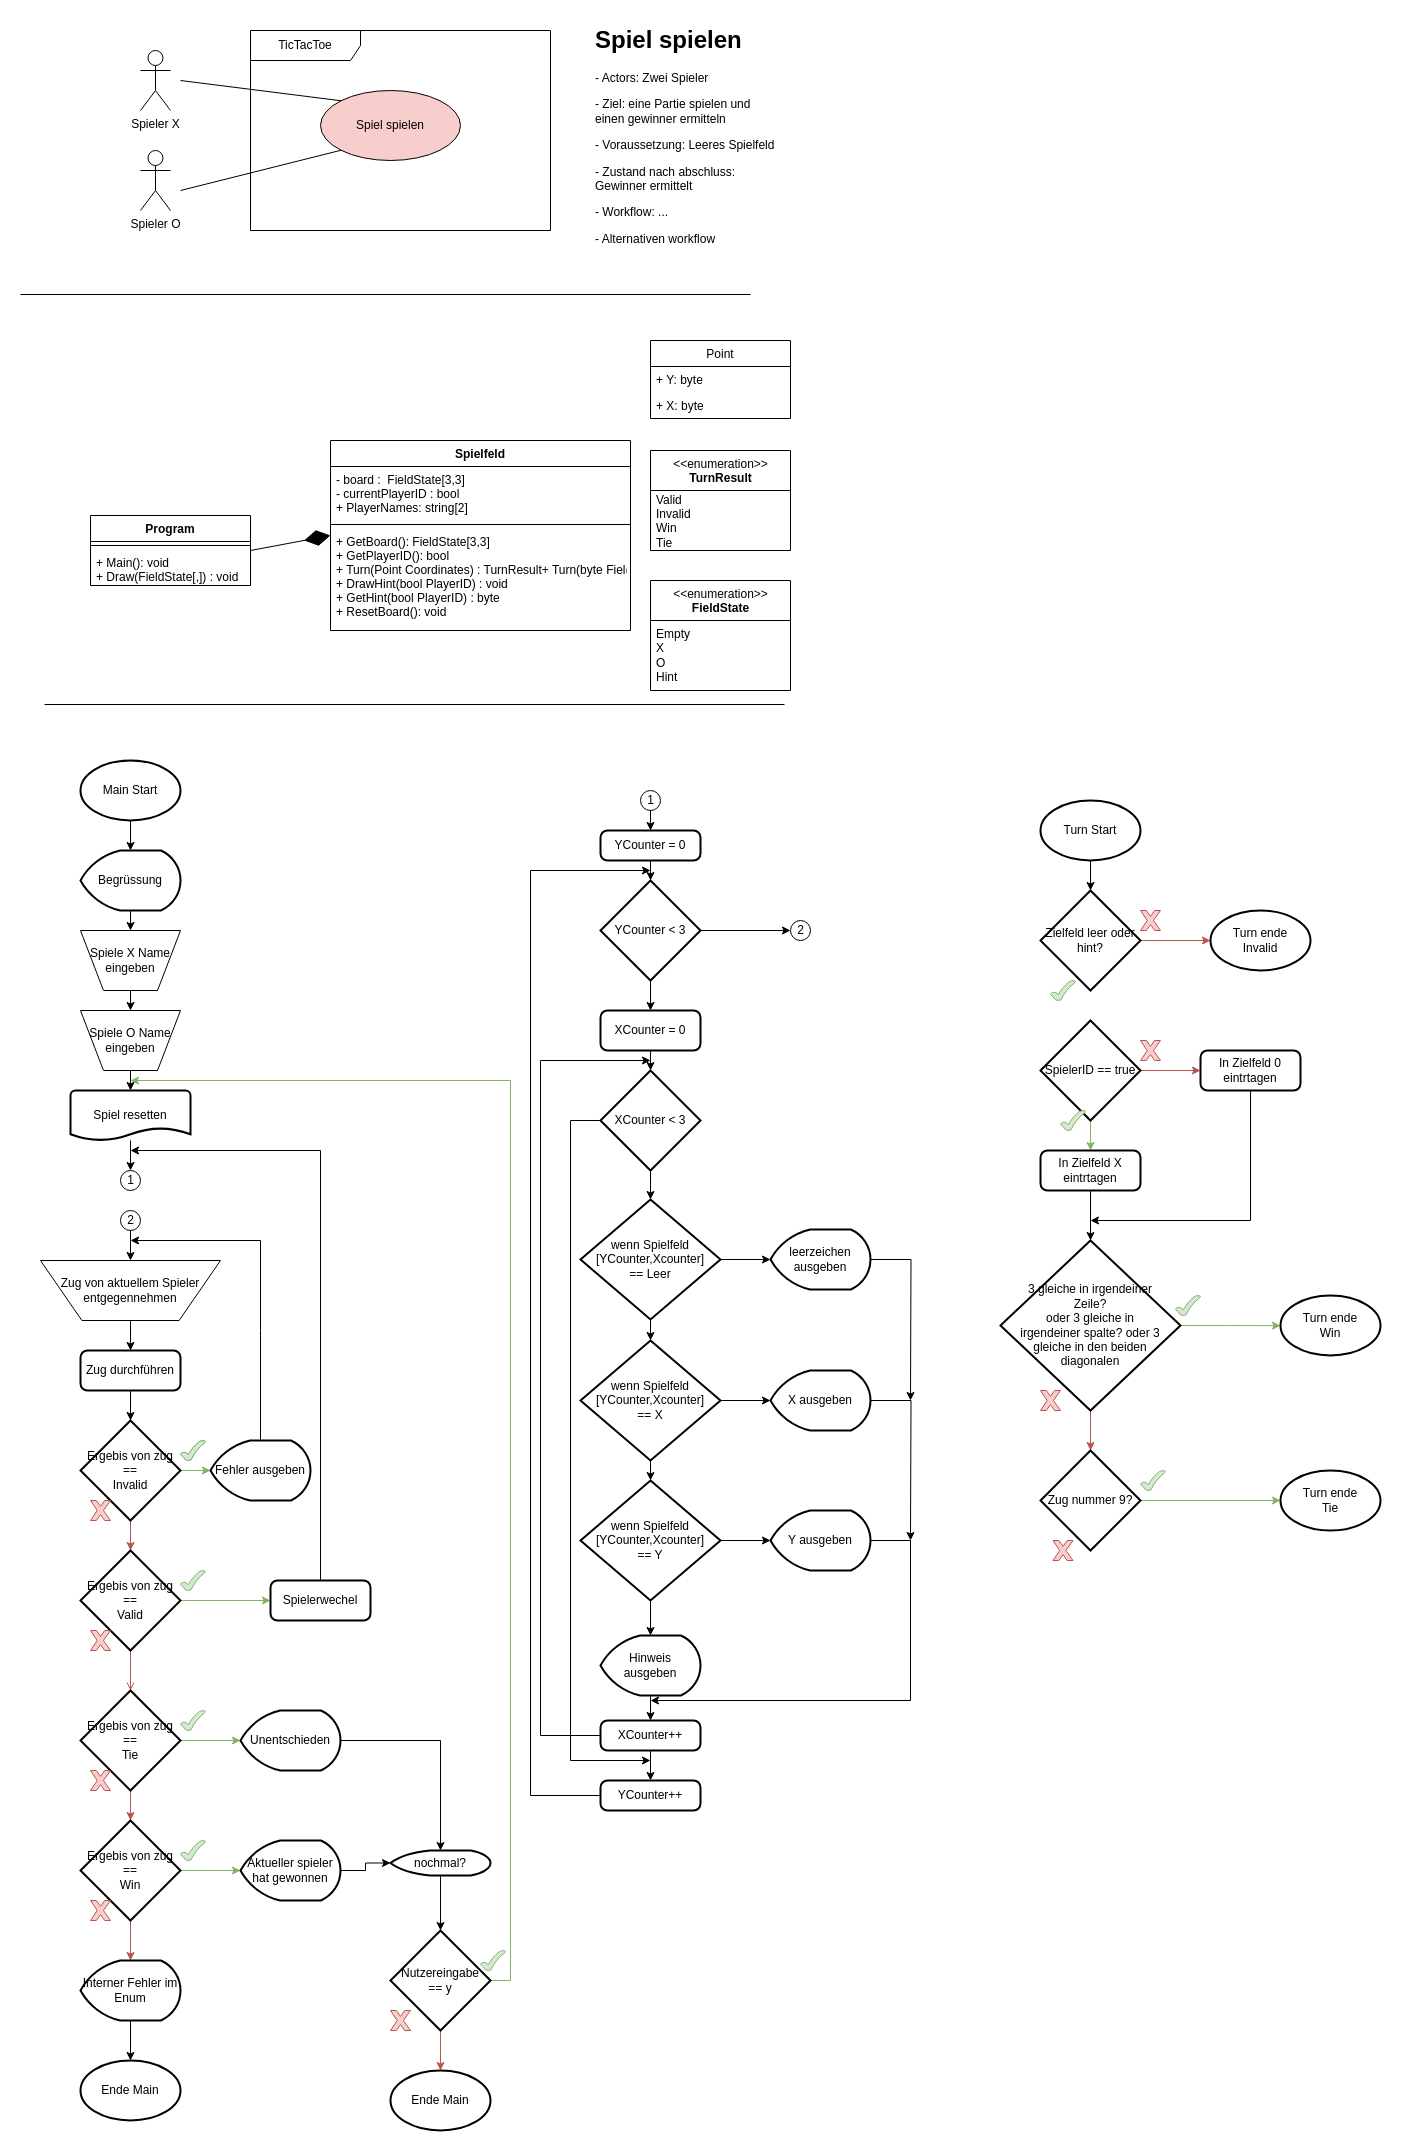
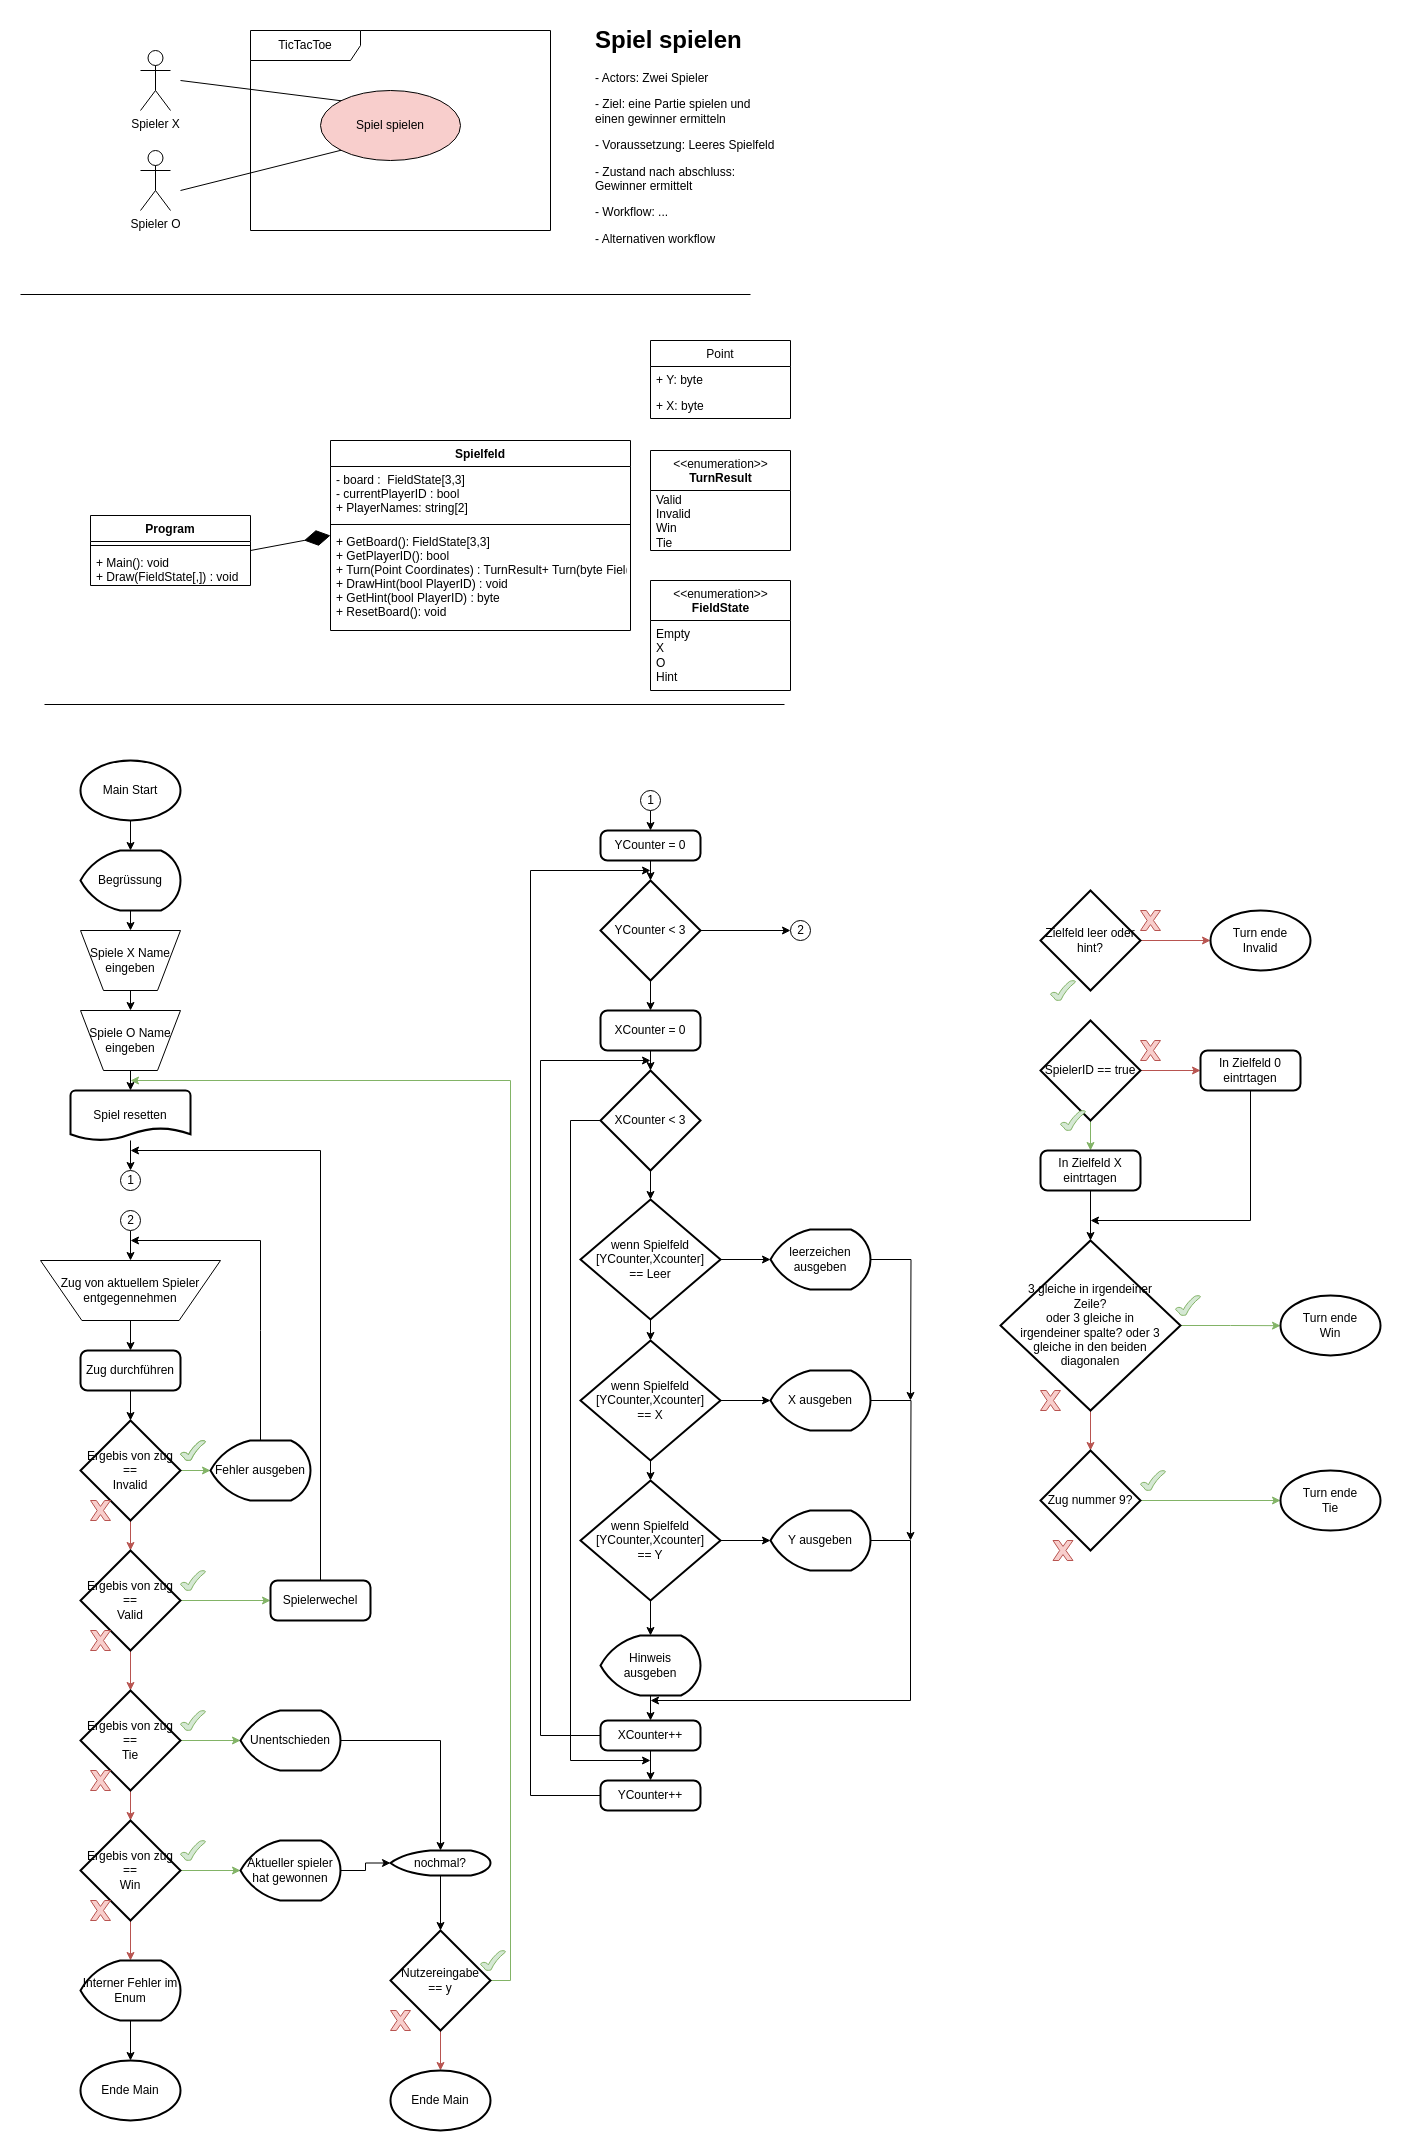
node "Turn Start": removed
edge "Turn Start" -> "Zielfeld leer oder hint?": removed
edge "Ergebis von zug == Valid" -> "Ergebis von zug == Tie": arrowhead open -> classic
